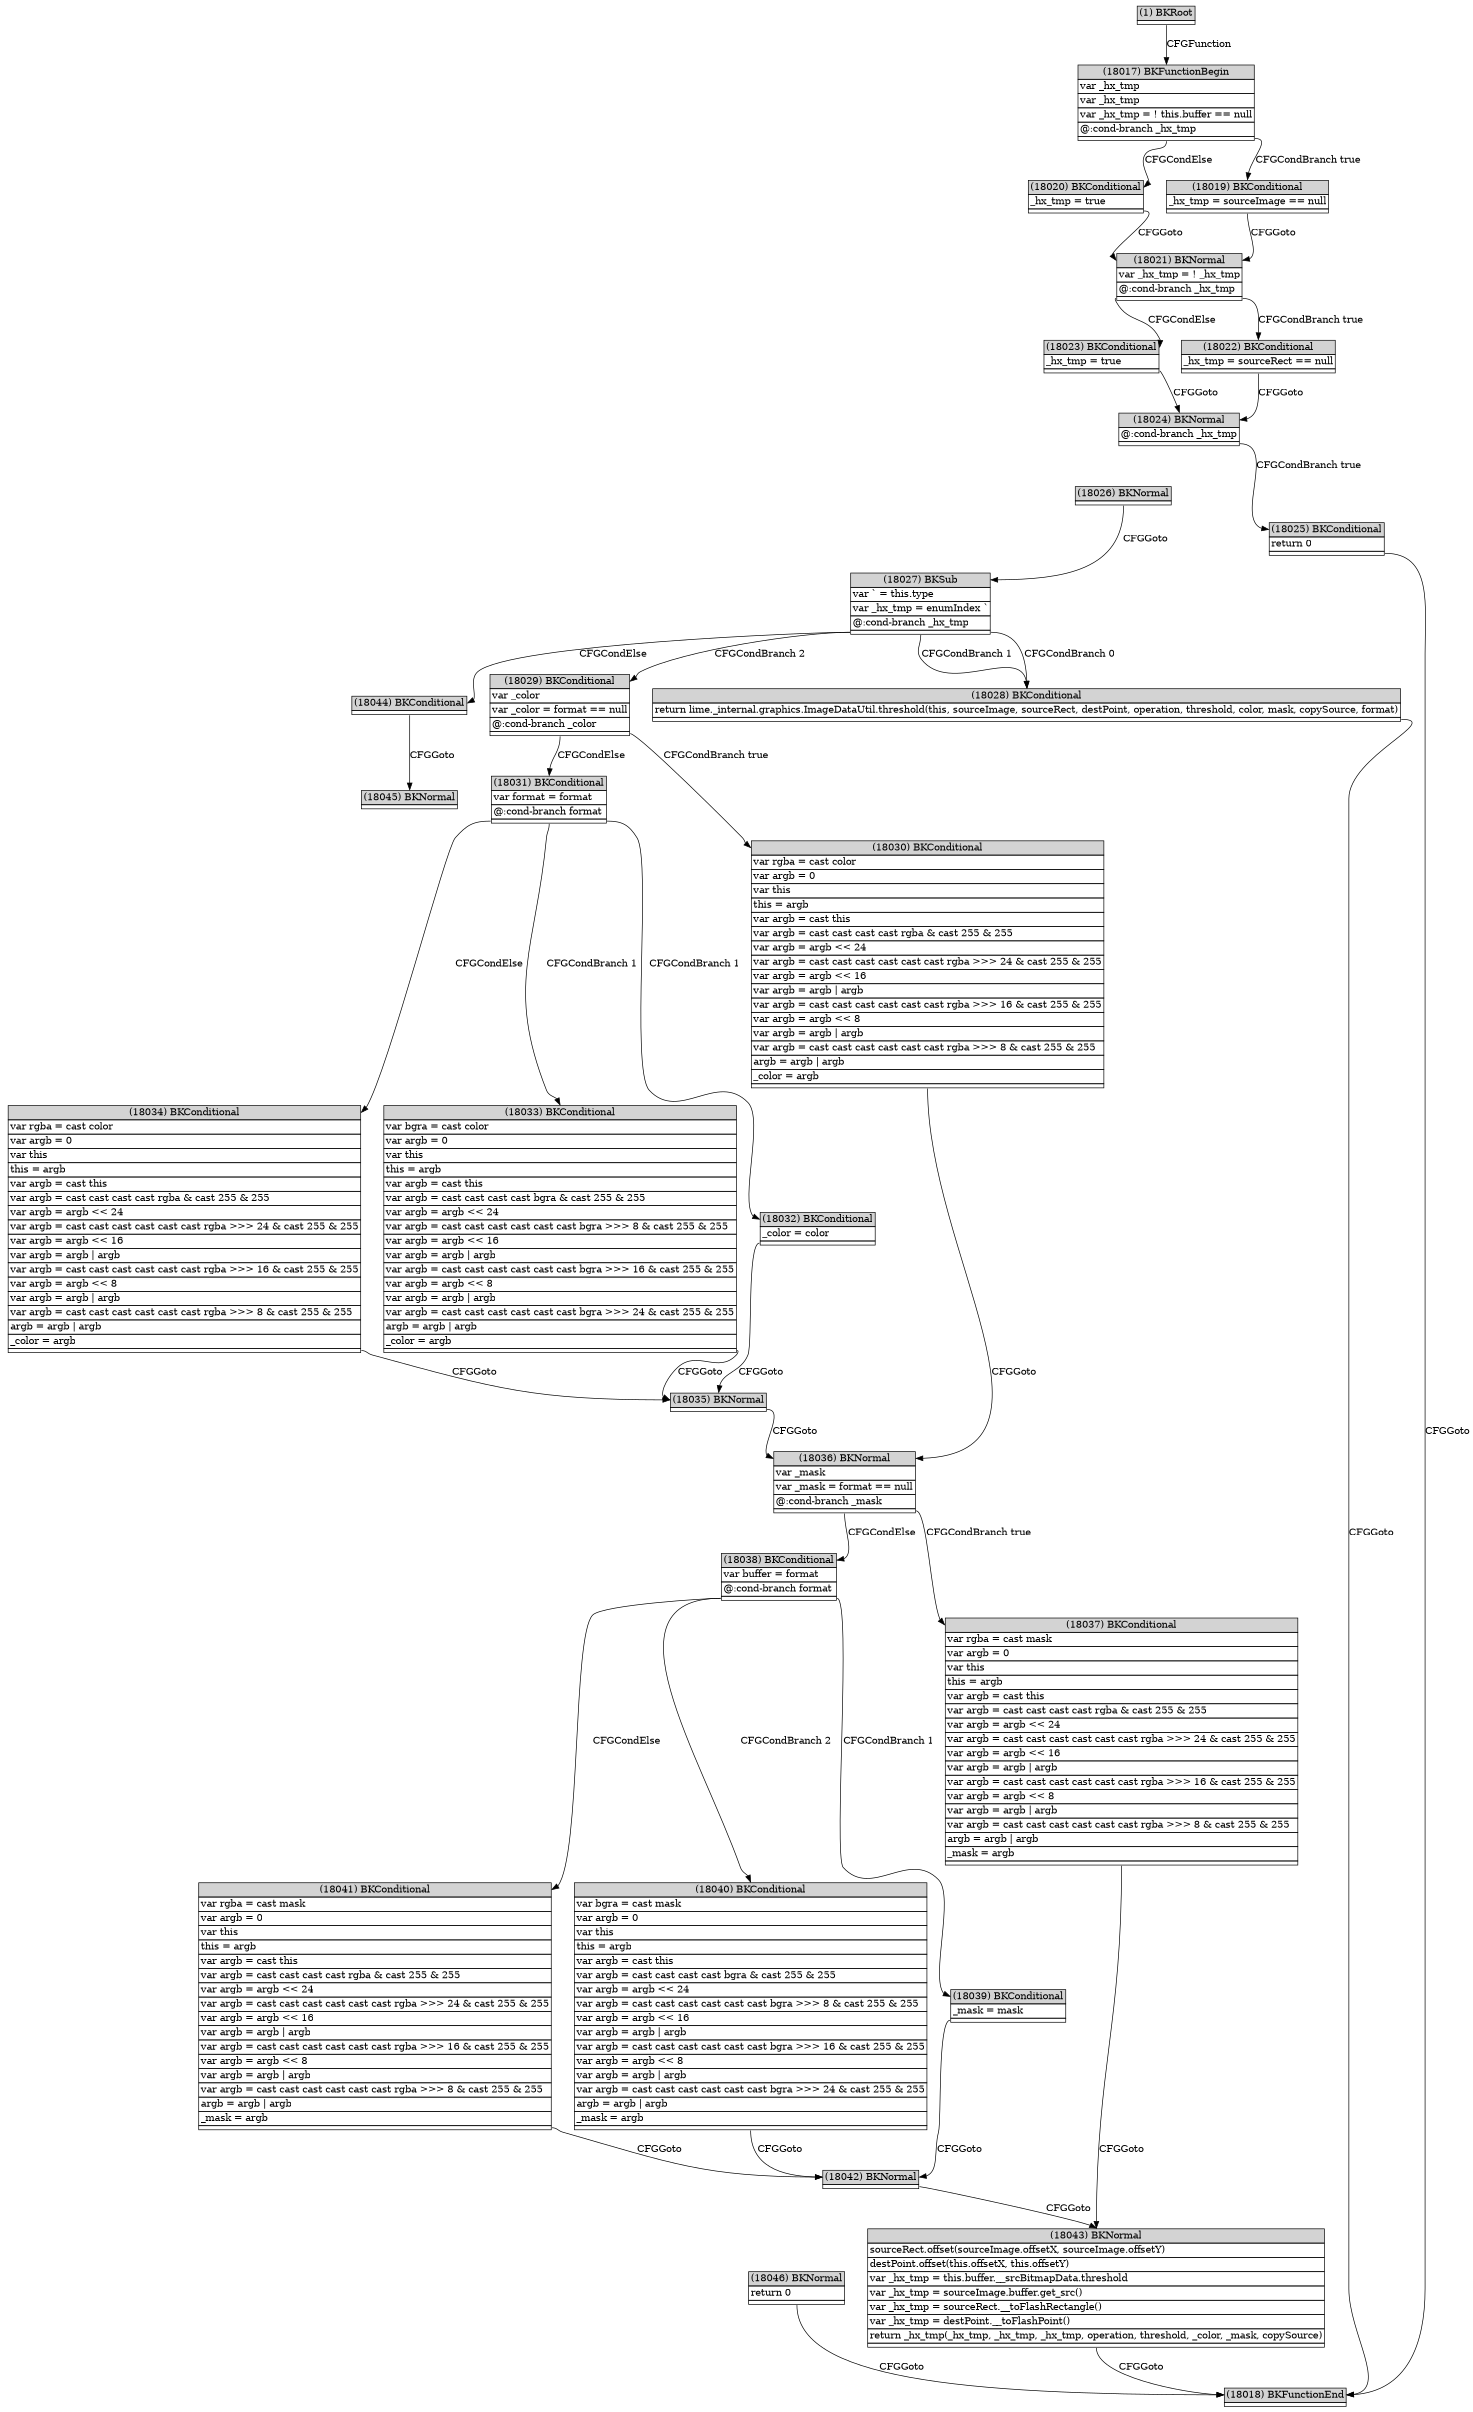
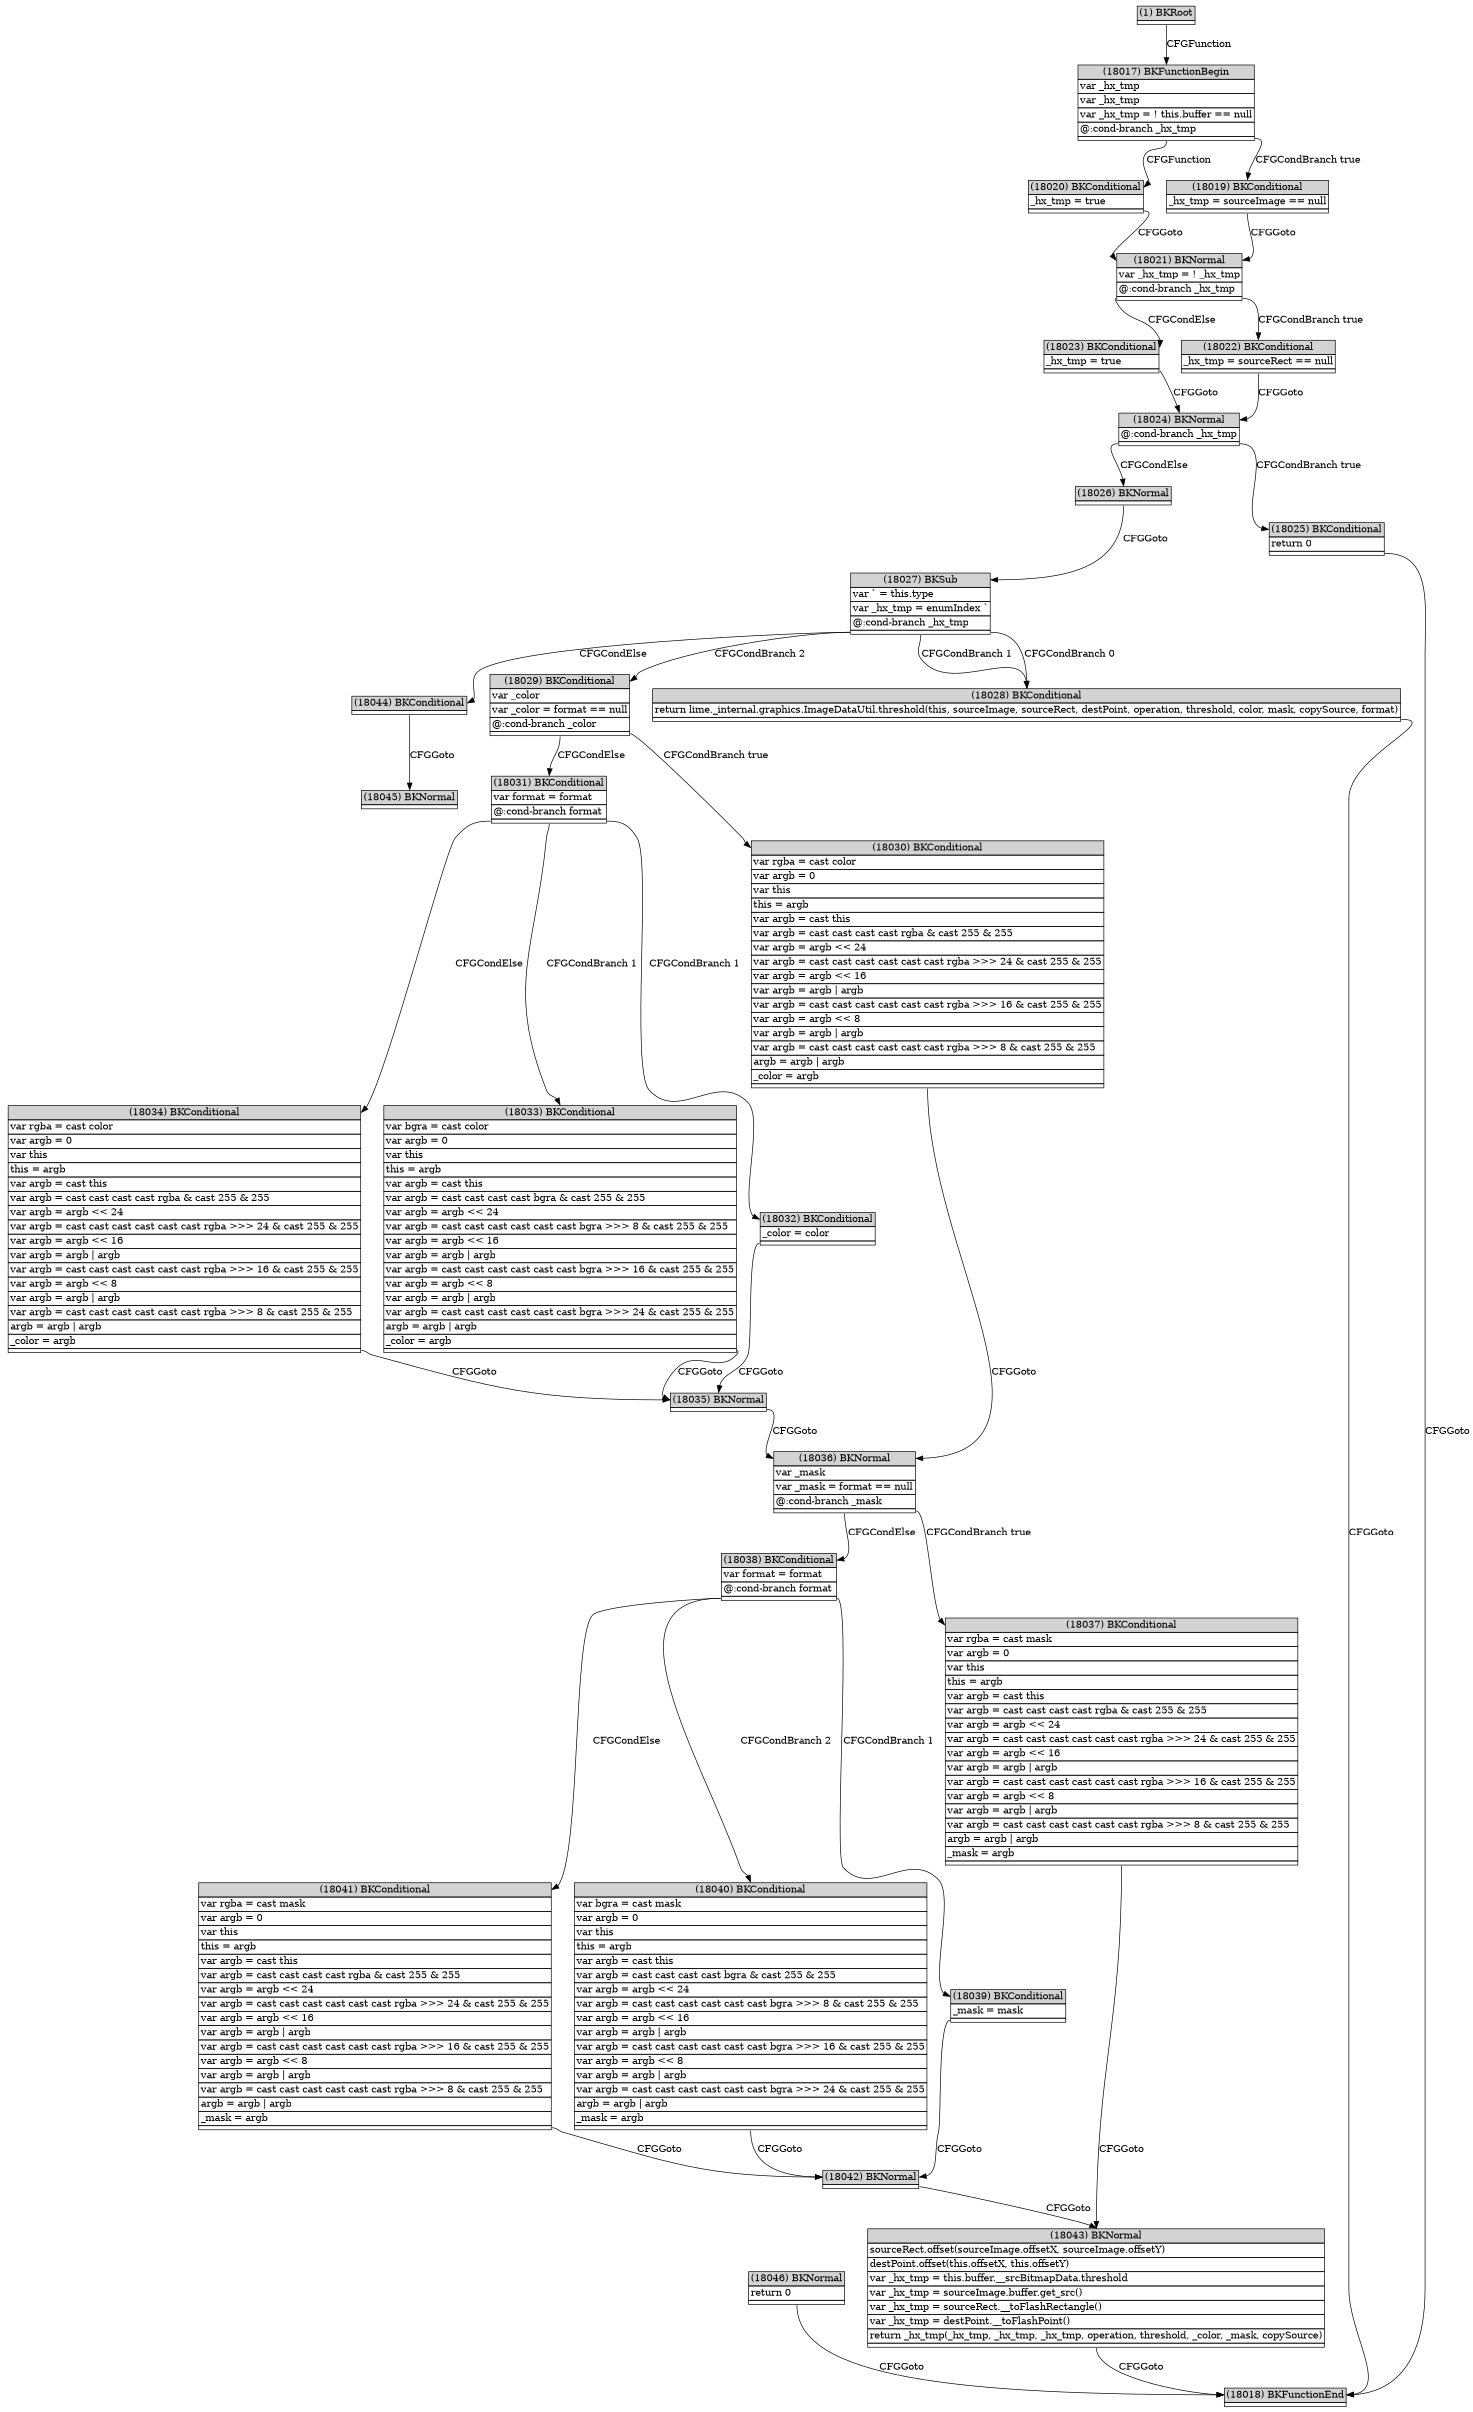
edge "(18017) BKFunctionBegin" -> "(18020) BKConditional": label "CFGCondElse" -> "CFGFunction"
edge "(18024) BKNormal" -> "(18026) BKNormal": added, label "CFGCondElse"
node "(18038) BKConditional": text "var buffer = format" -> "var format = format"
